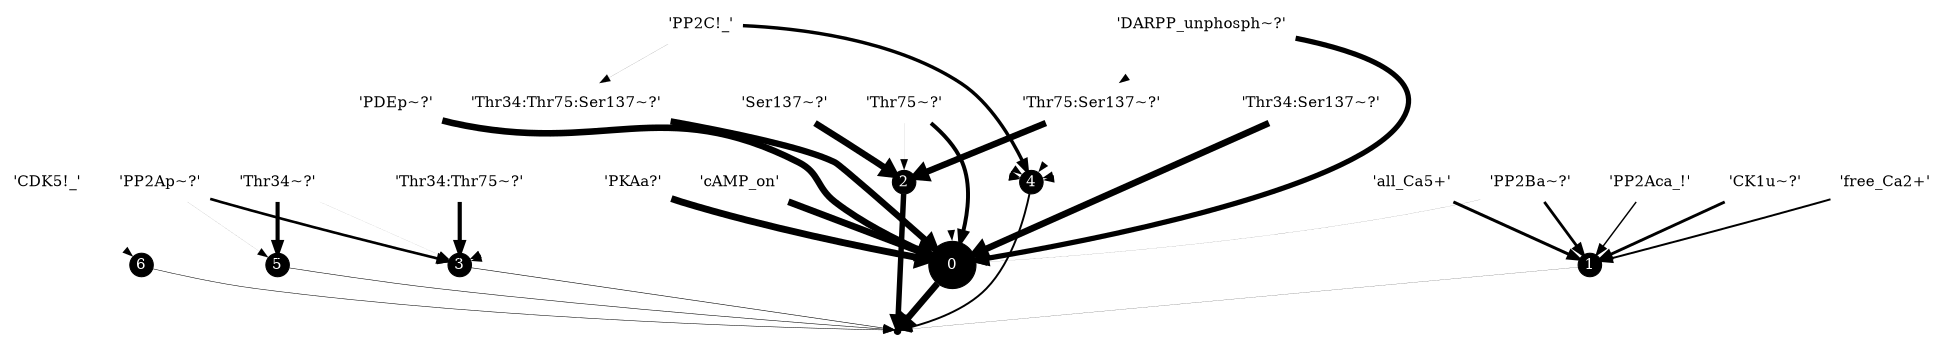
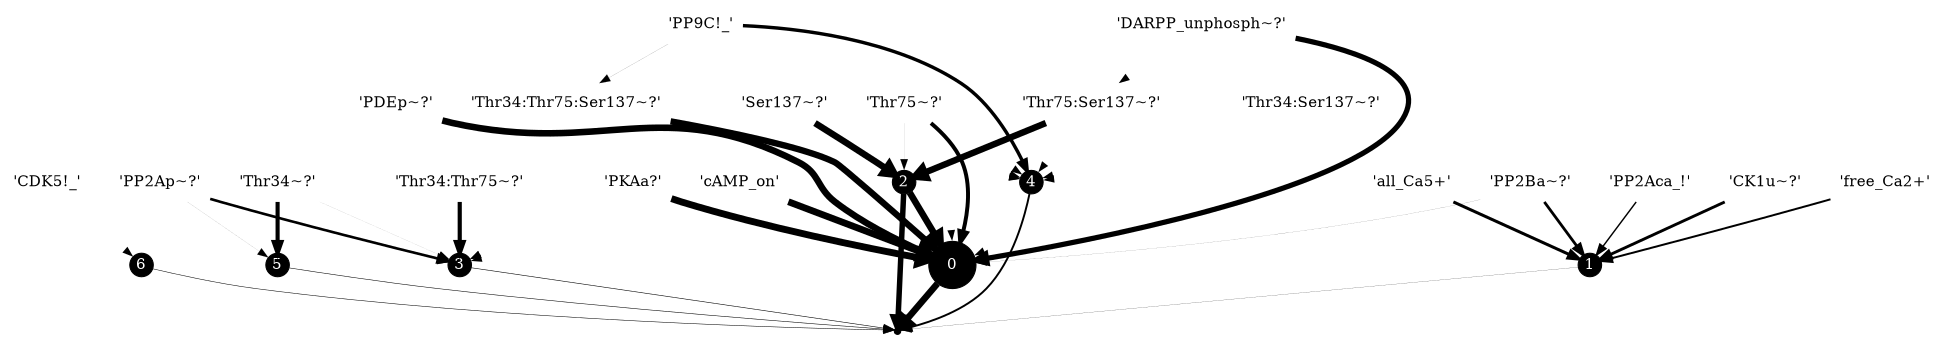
node "'PP2C!_'": label "'PP2C!_'" -> "'PP9C!_'"
edge "'Thr34:Ser137~?'" -> "0": now "2" -> "0"
